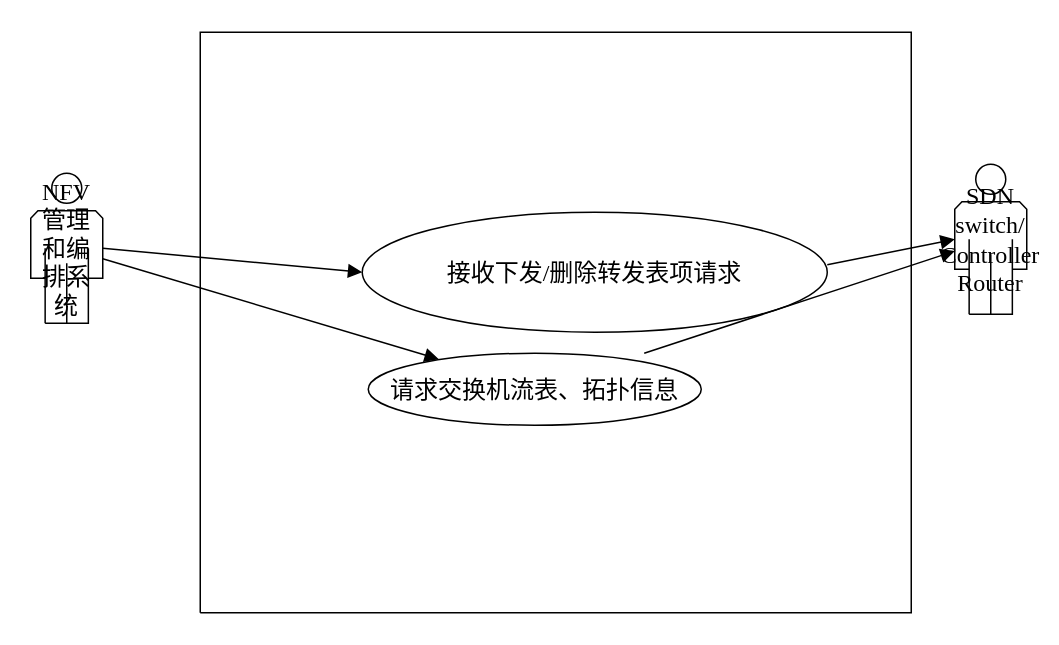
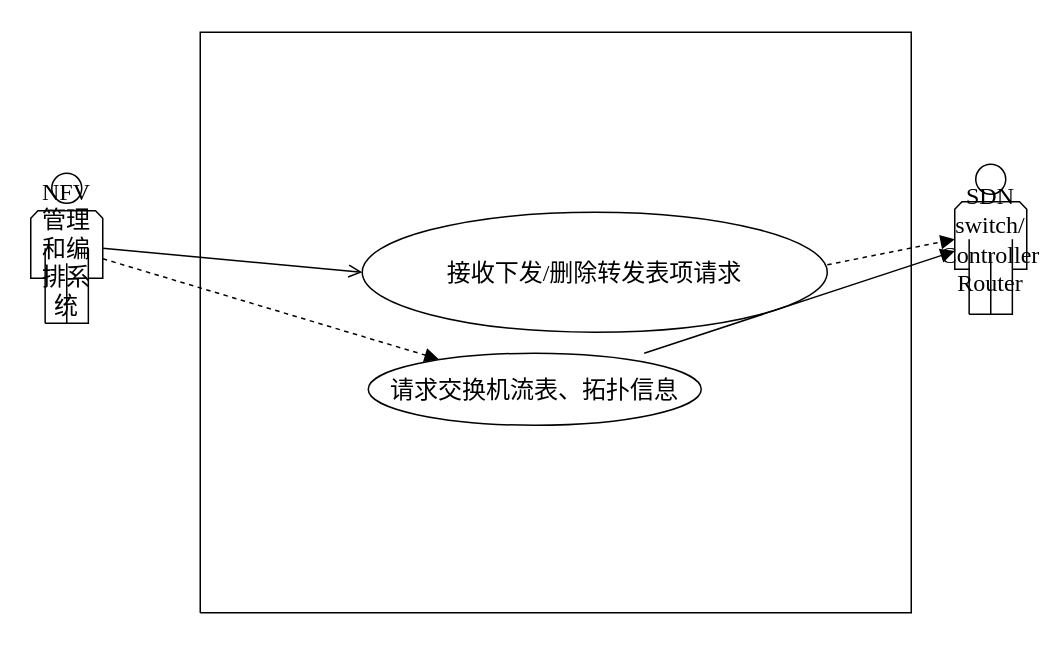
edge "接收下发/删除转发表项请求" -> "SDN switch/ Controller Router": style solid -> dashed
edge "NFV管理和编排系统" -> "接收下发/删除转发表项请求": arrowhead block -> open
edge "NFV管理和编排系统" -> "请求交换机流表、拓扑信息": style solid -> dashed
